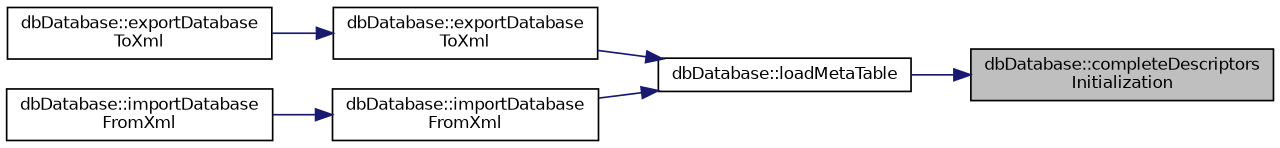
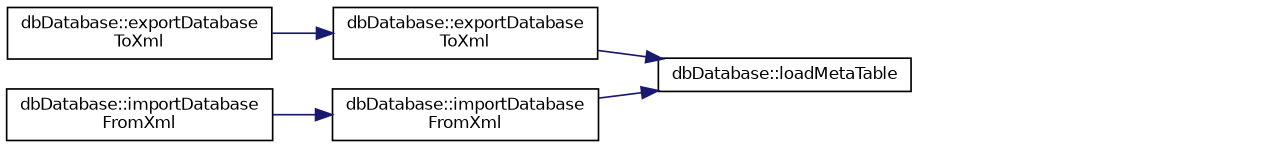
node "dbDatabase::completeDescriptors Initialization": removed
